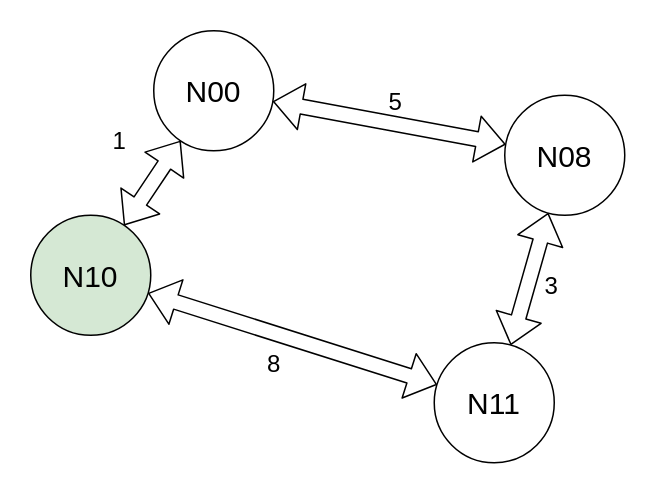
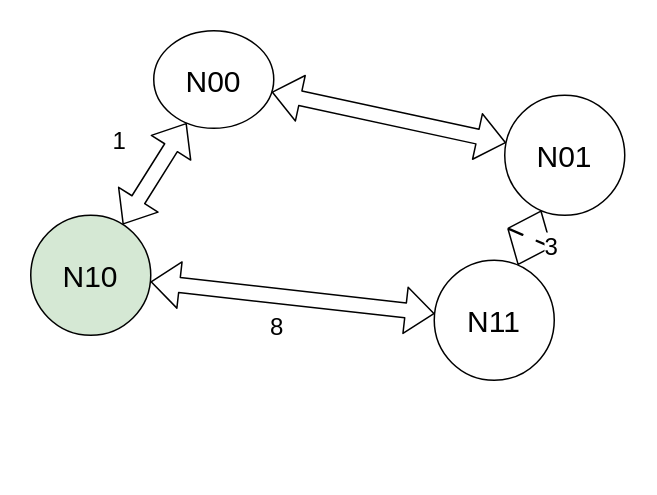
node "N00": size 120x120 -> 120x98
node "5": removed
node "N08": label "N08" -> "N01"
node "N11": moved (494, 403) -> (494, 320)
